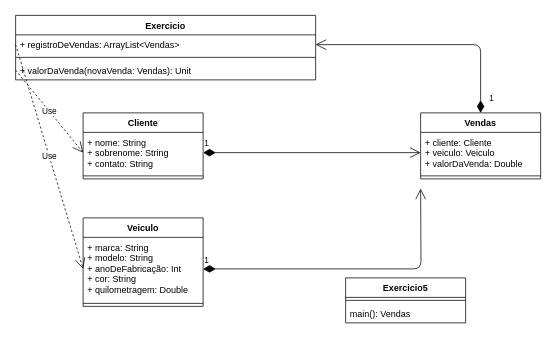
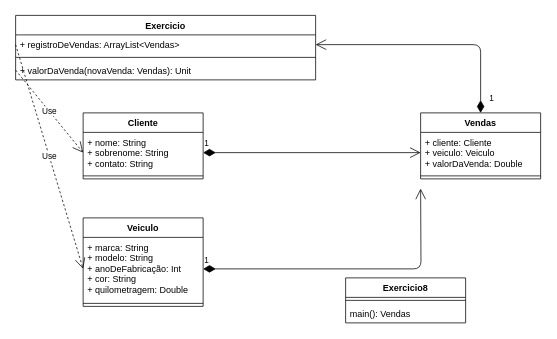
node "Exercicio5": label "Exercicio5" -> "Exercicio8"
